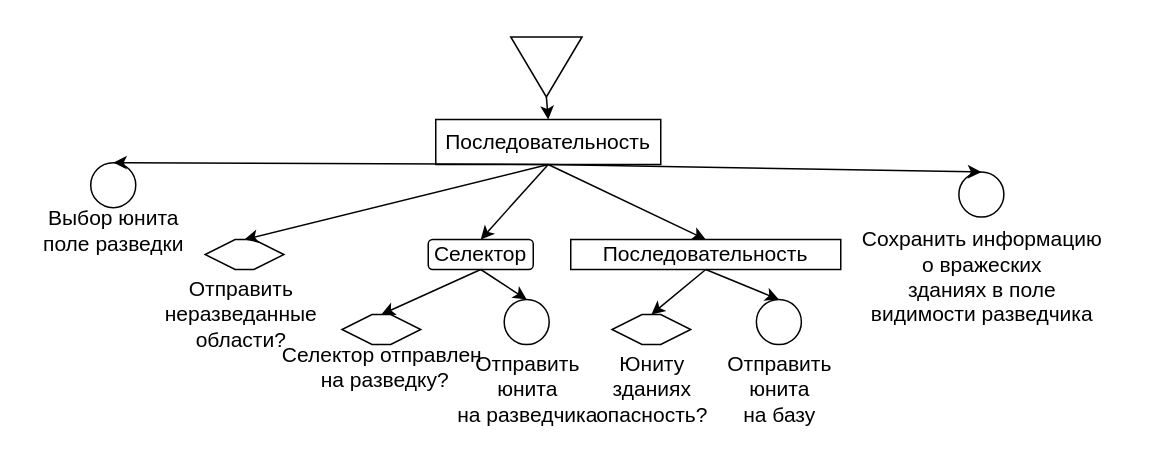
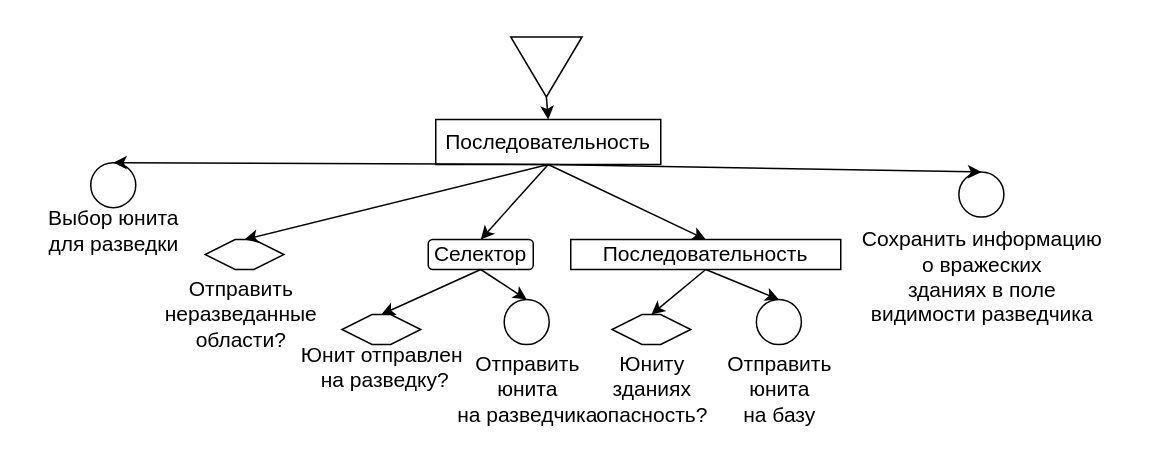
node "Выбор юнита поле разведки": label "Выбор юнита поле разведки" -> "Выбор юнита для разведки"
node "Селектор отправлен на разведку?": label "Селектор отправлен на разведку?" -> "Юнит отправлен на разведку?"
